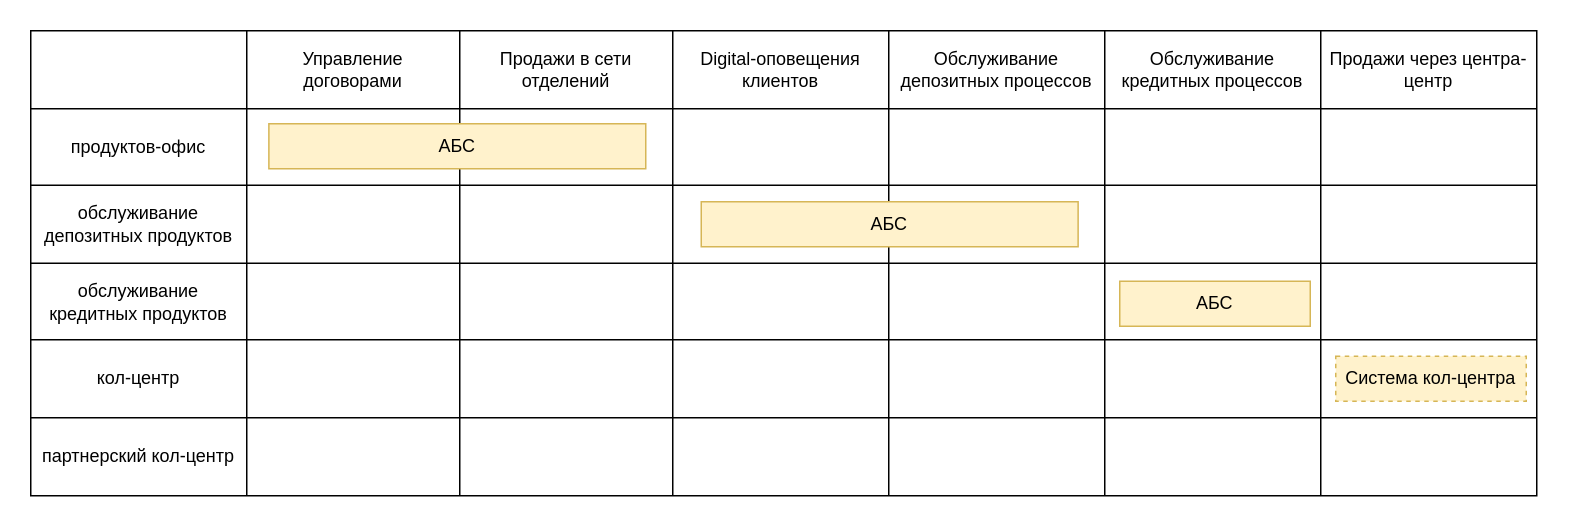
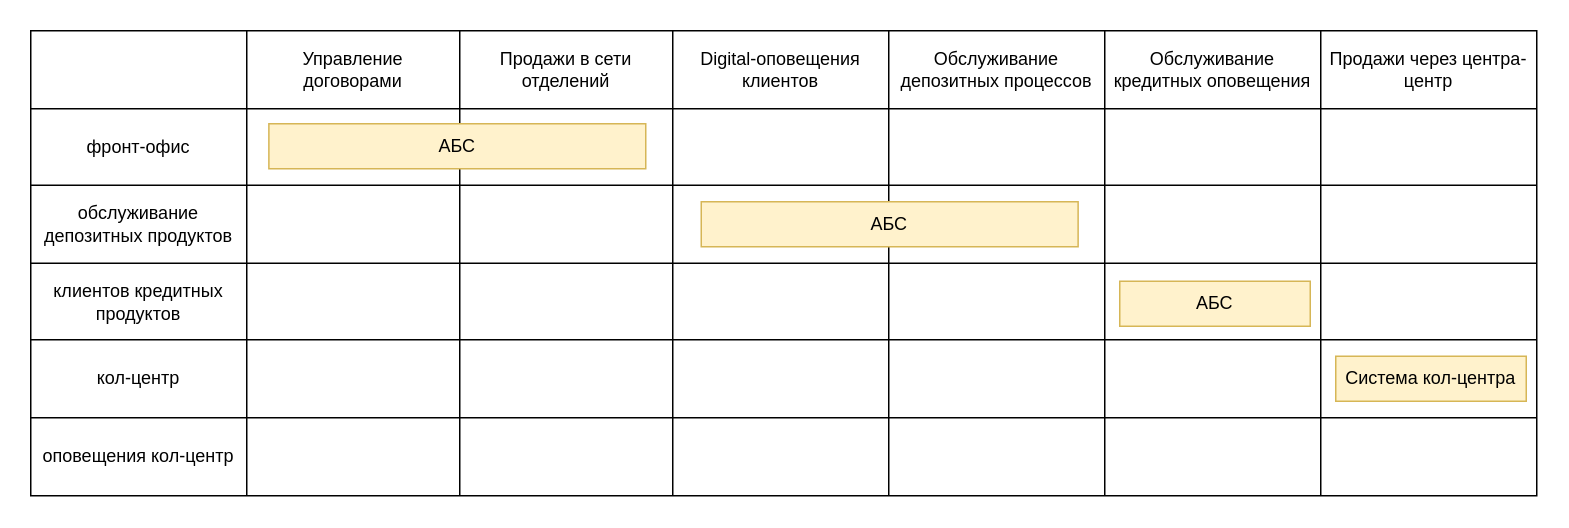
node "Обслуживание кредитных процессов": label "Обслуживание кредитных процессов" -> "Обслуживание кредитных оповещения"
node "продуктов-офис": label "продуктов-офис" -> "фронт-офис"
node "обслуживание кредитных продуктов": label "обслуживание кредитных продуктов" -> "клиентов кредитных продуктов"
node "Система кол-центра": style dashed -> solid
node "партнерский кол-центр": label "партнерский кол-центр" -> "оповещения кол-центр"
